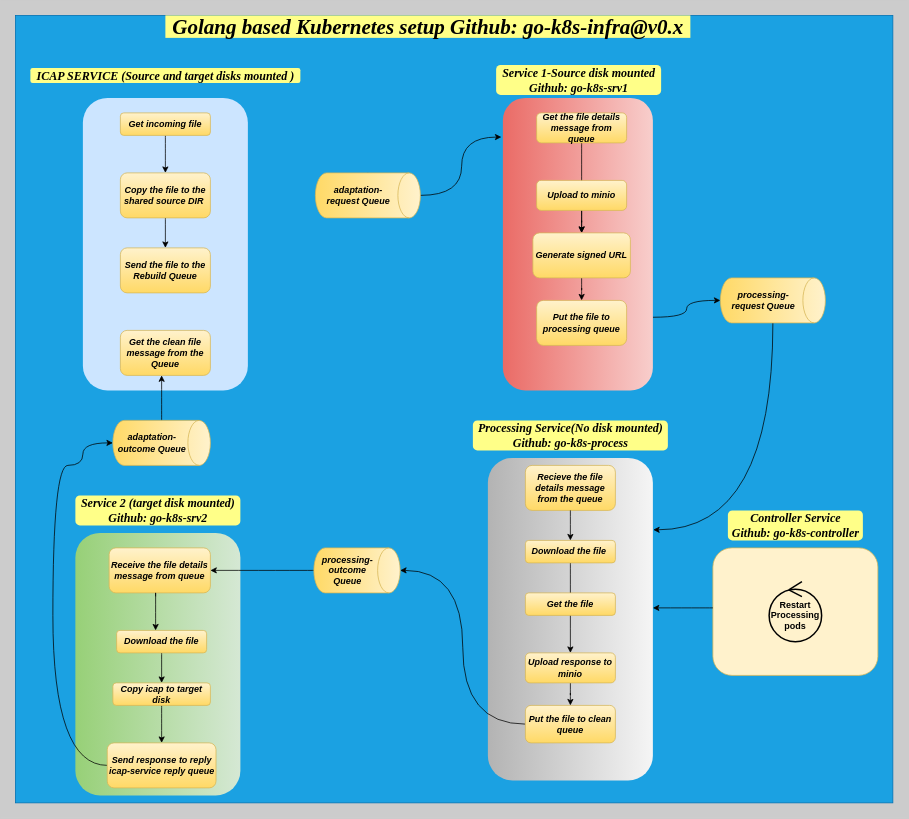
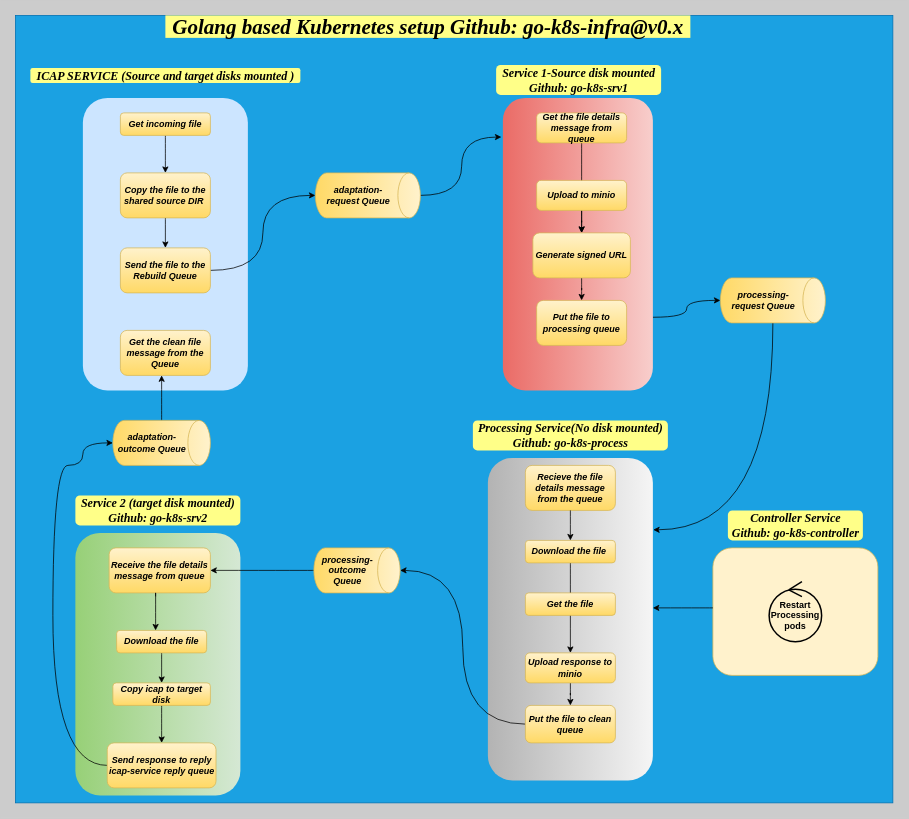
edge "Send the file to the Rebuild Queue" -> "adaptation-request Queue": added
